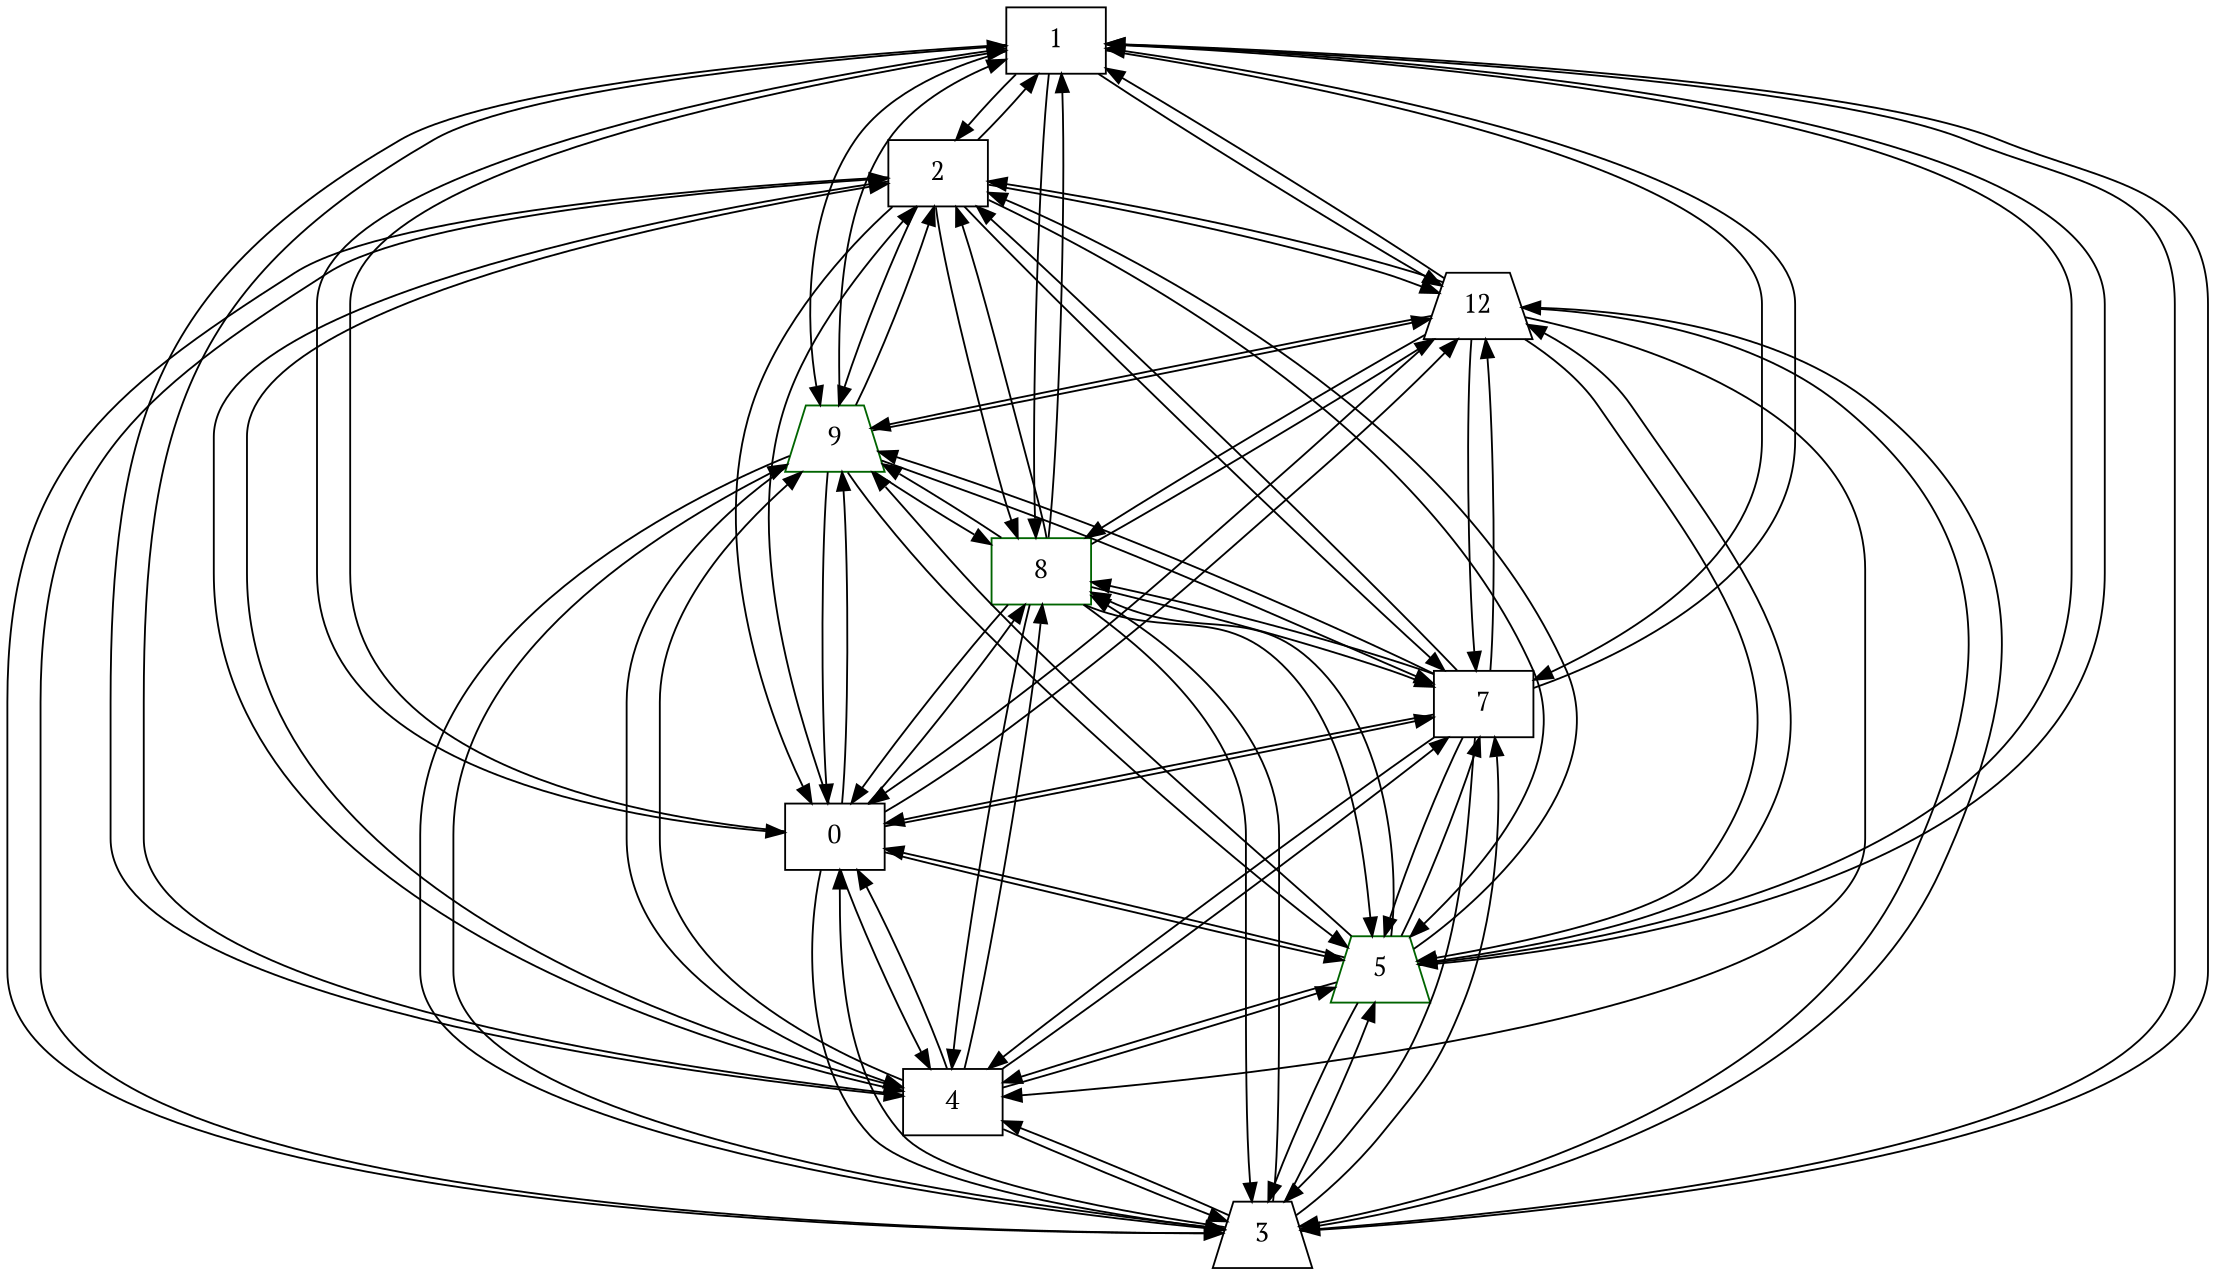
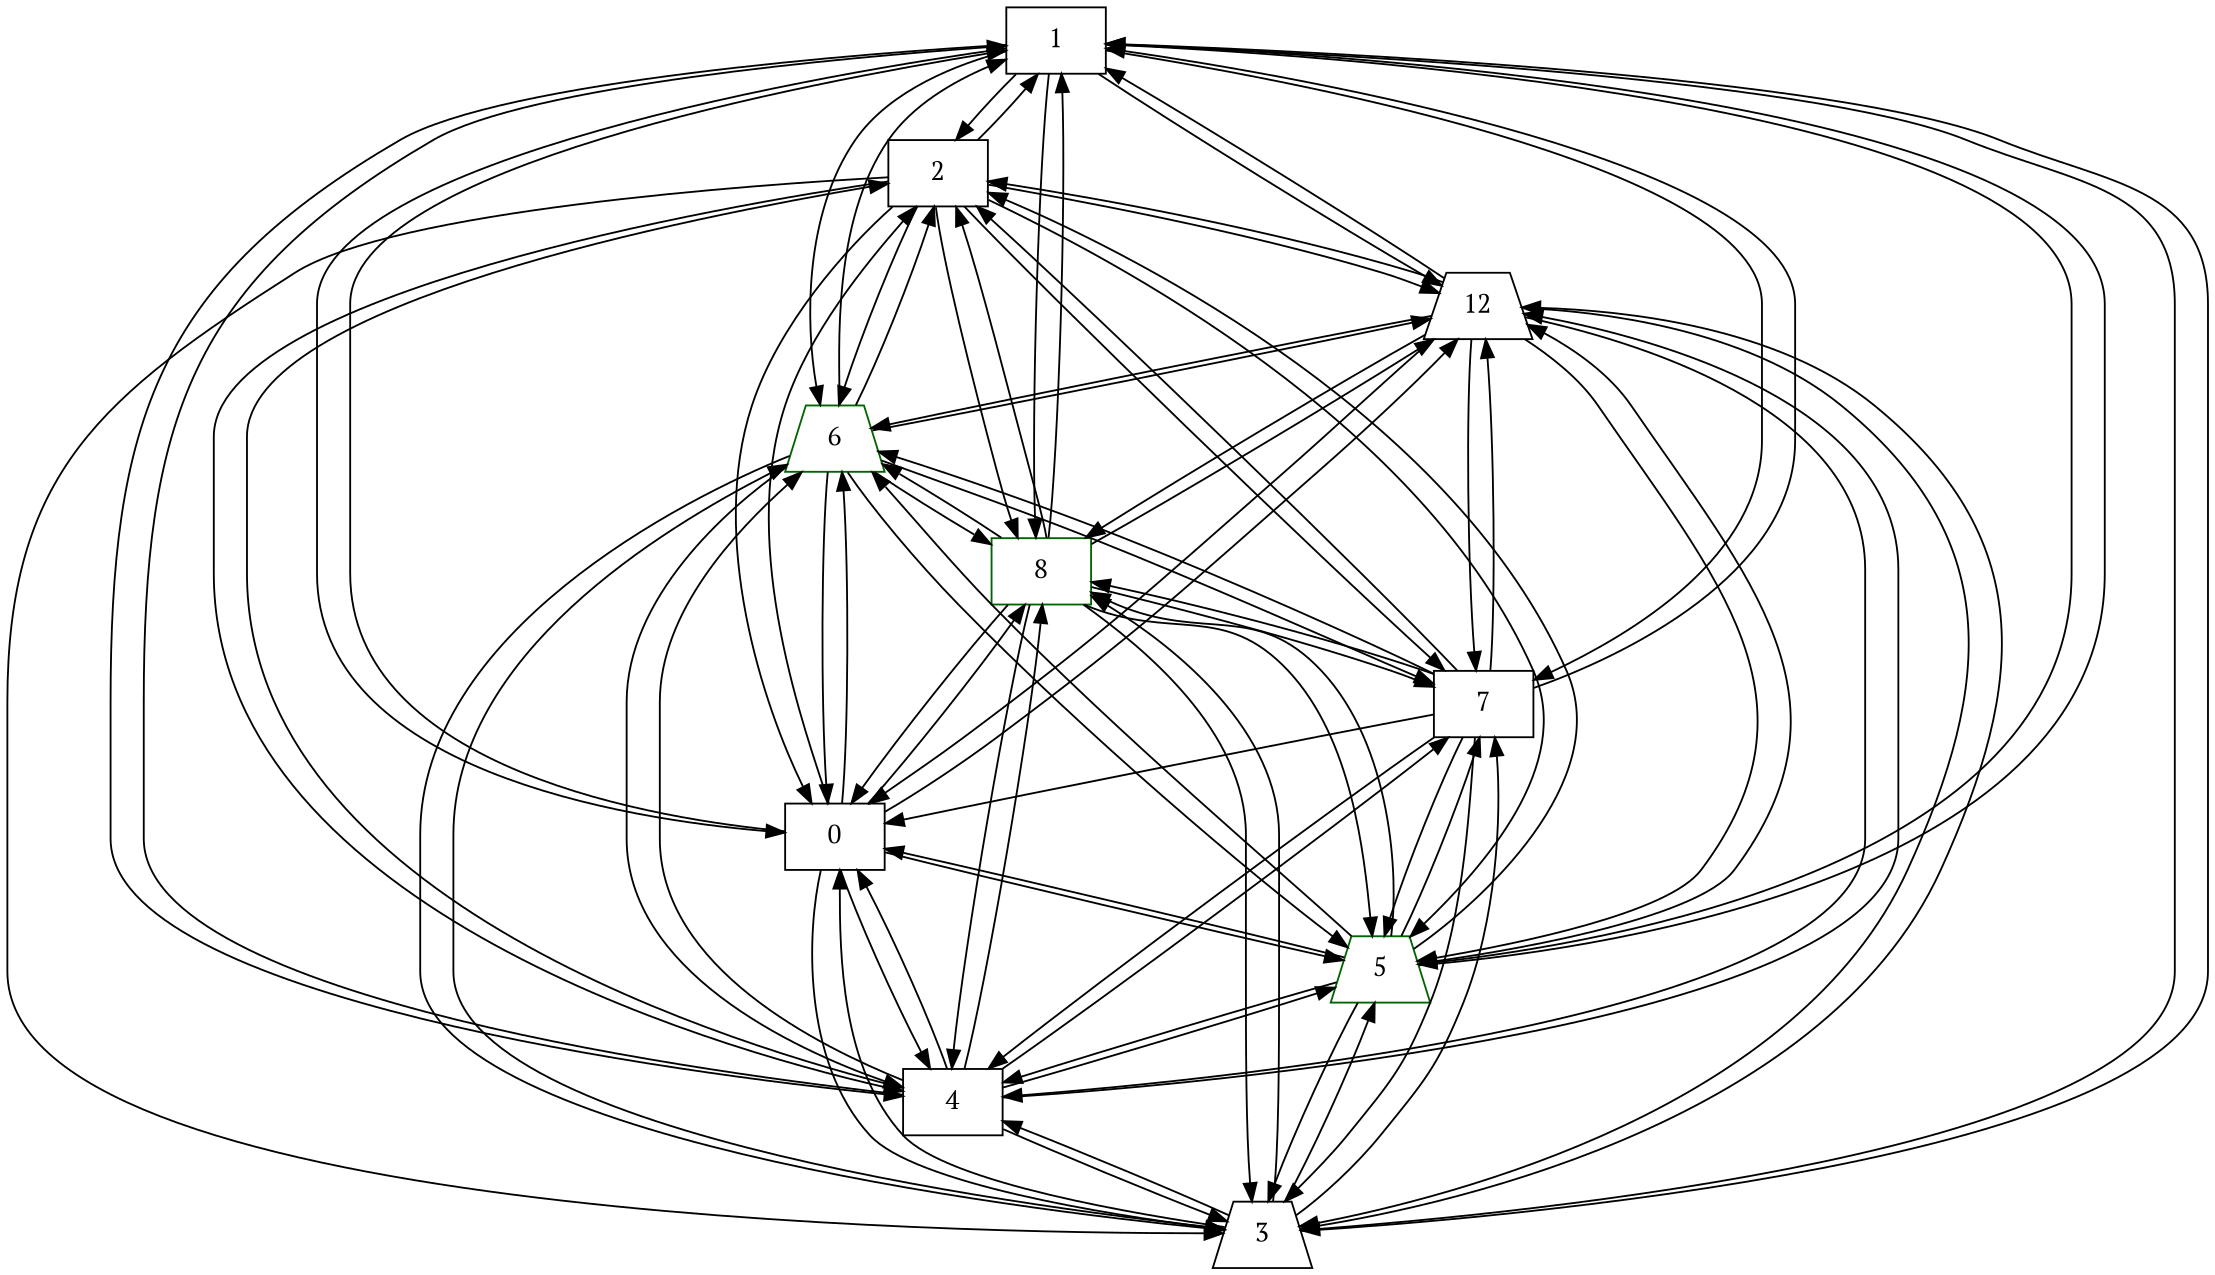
node "9": label "9" -> "6"
edge "0" -> "7": removed
edge "3" -> "2": removed
edge "4" -> "12": added
